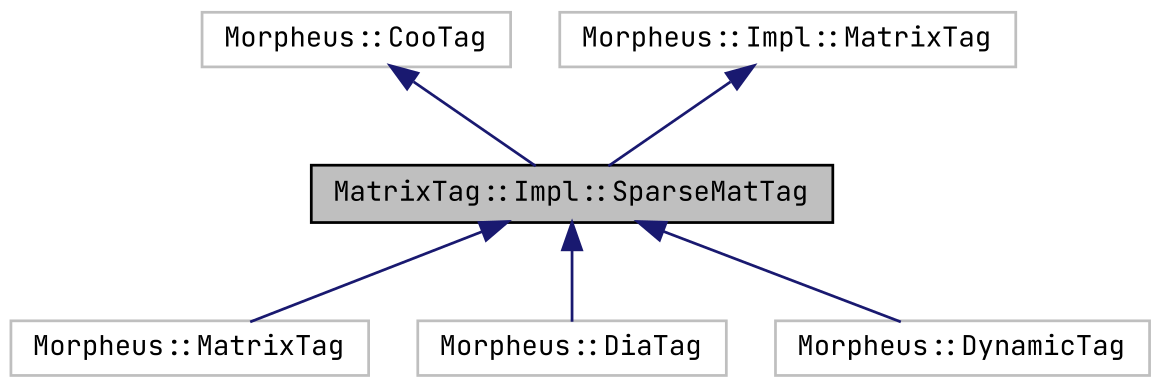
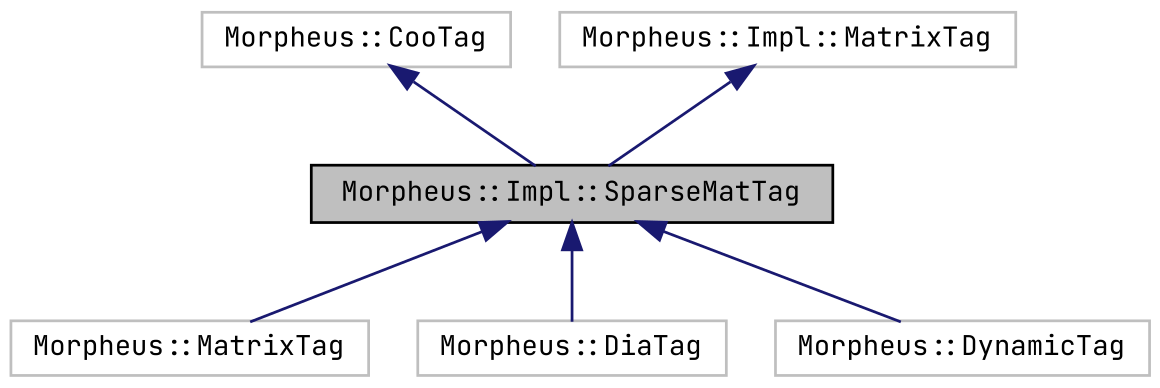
node "MatrixTag::Impl::SparseMatTag": label "MatrixTag::Impl::SparseMatTag" -> "Morpheus::Impl::SparseMatTag"
